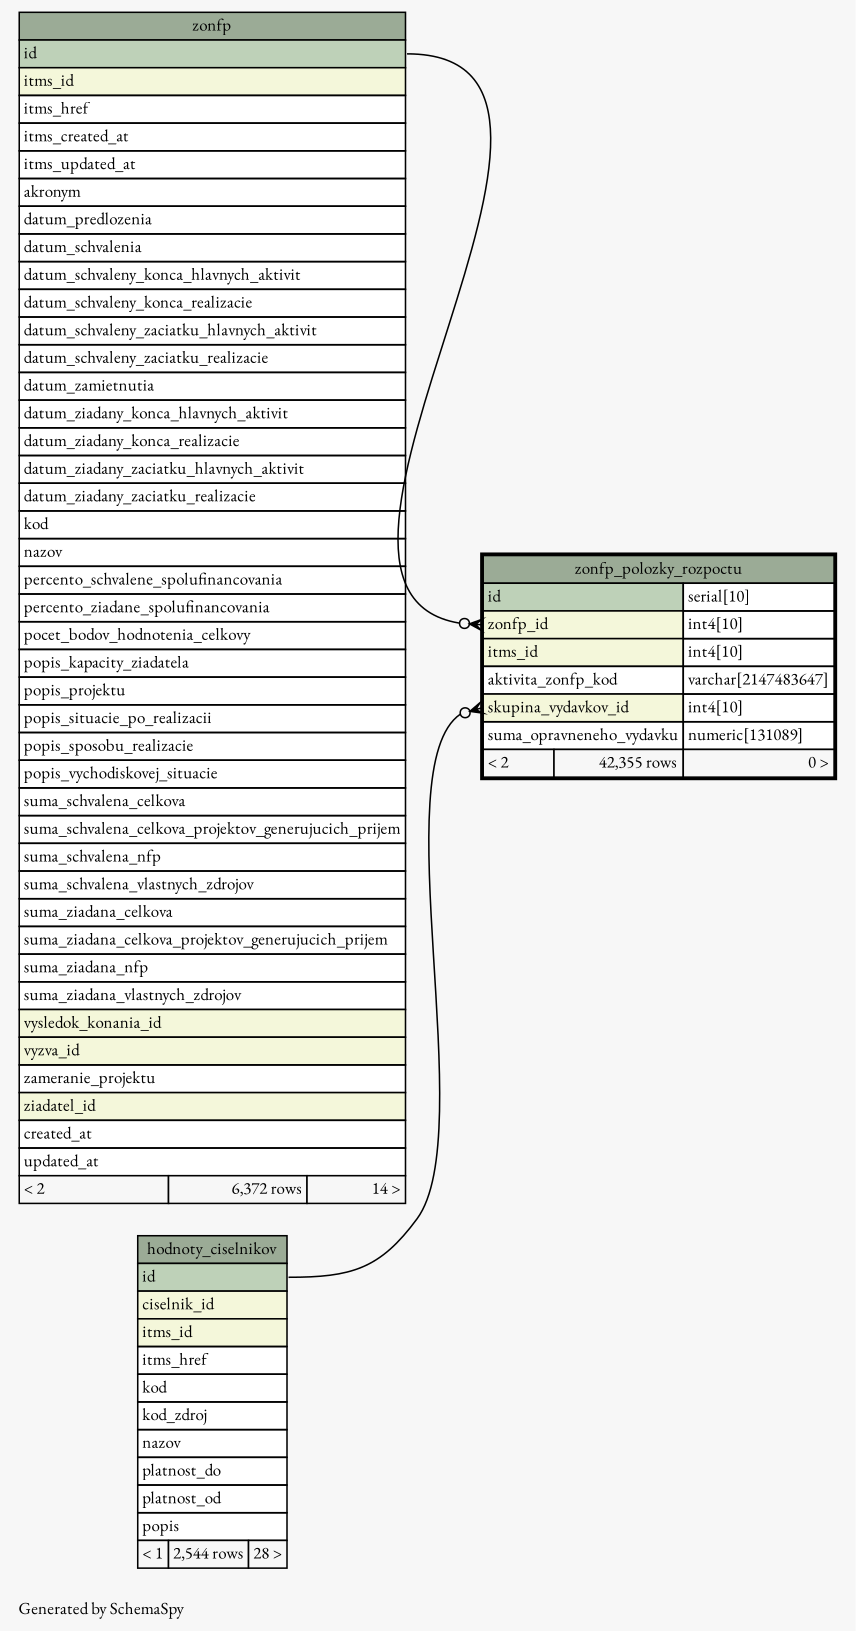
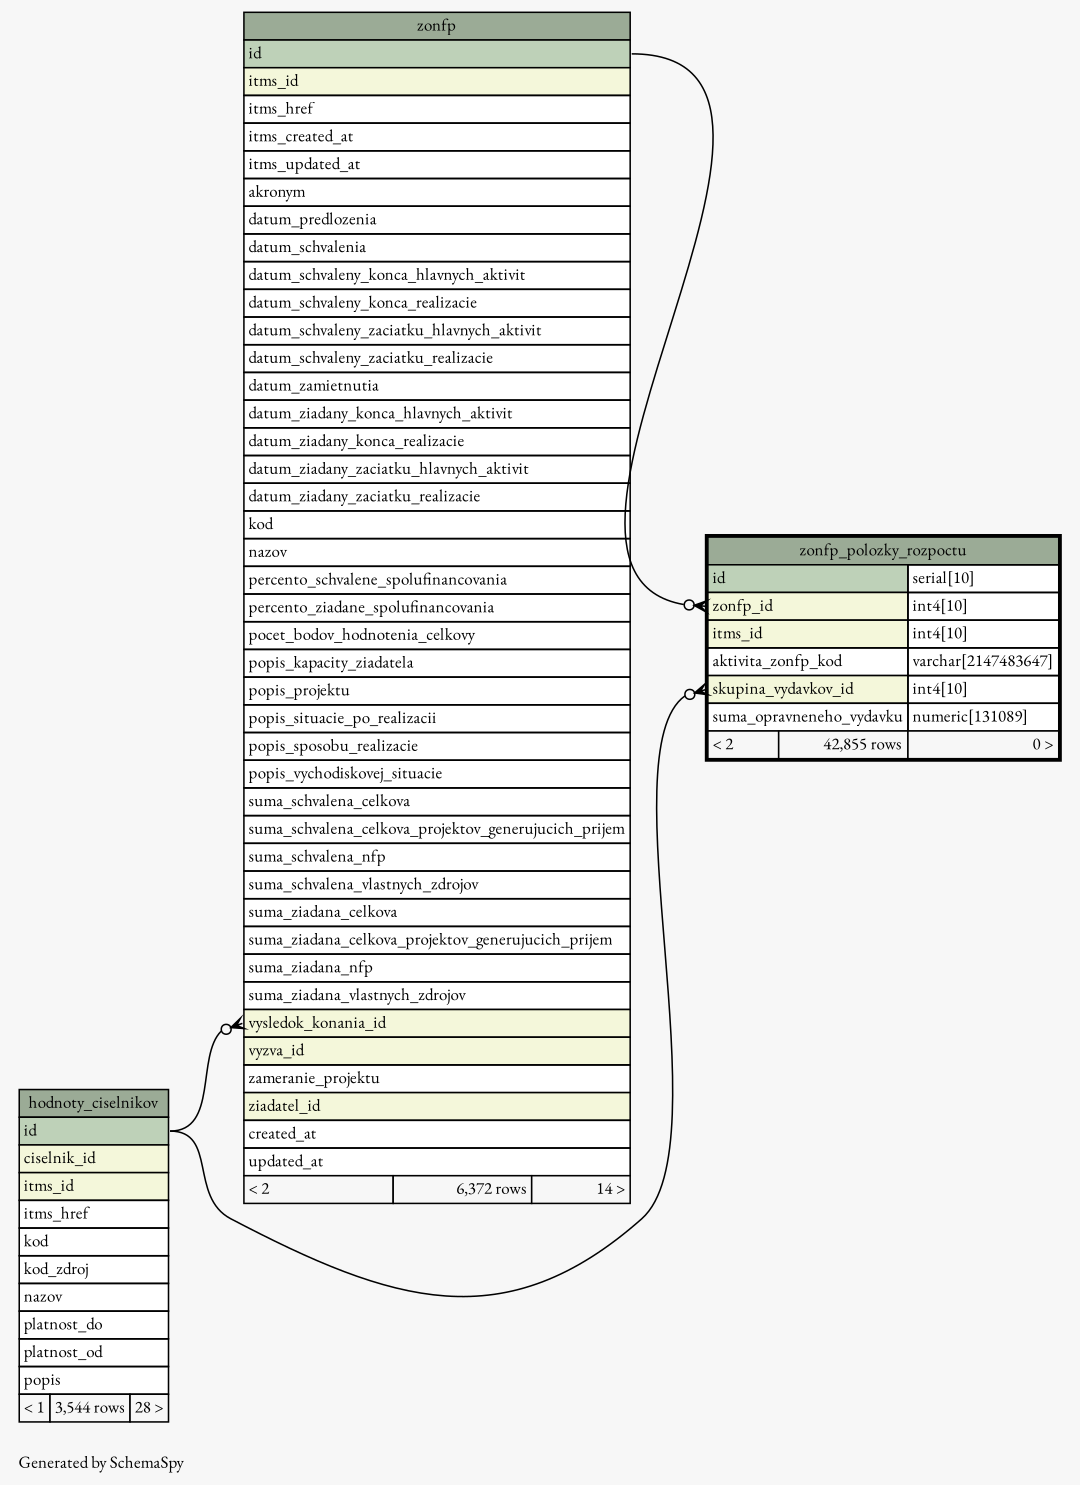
node "zonfp_polozky_rozpoctu": text "42,355 rows" -> "42,855 rows"
edge "hodnoty_ciselnikov" -> "zonfp": added
node "hodnoty_ciselnikov": text "2,544 rows" -> "3,544 rows"
